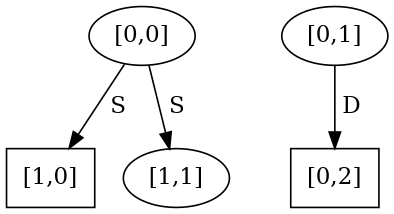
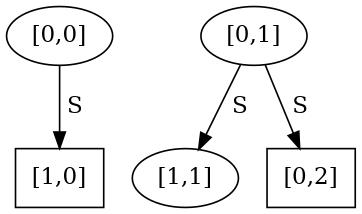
edge "[0,0]" -> "[1,1]": now "[0,1]" -> "[1,1]"
edge "[0,1]" -> "[0,2]": label " D" -> " S"
